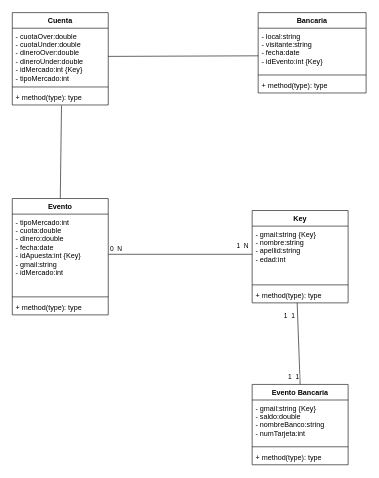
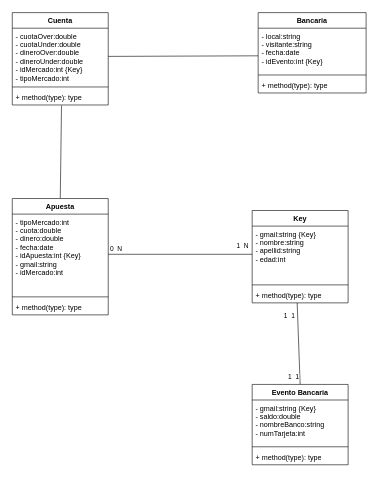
node "Evento": label "Evento" -> "Apuesta"
